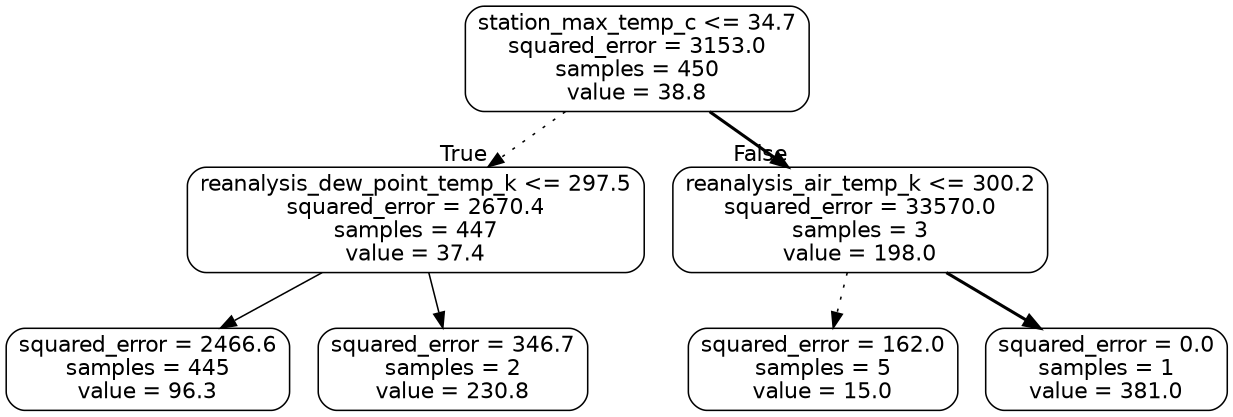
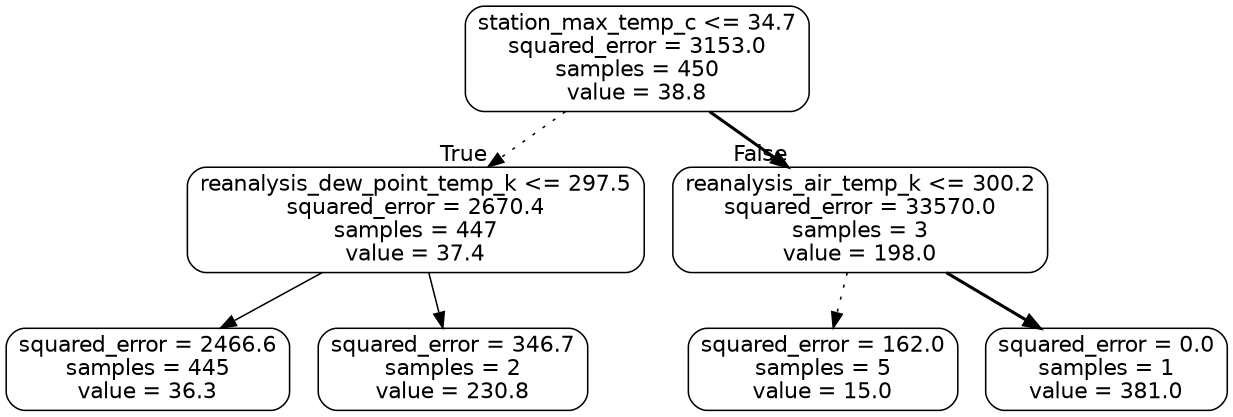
node "squared_error = 2466.6 samples = 445 value = 96.3": label "squared_error = 2466.6 samples = 445 value = 96.3" -> "squared_error = 2466.6 samples = 445 value = 36.3"
